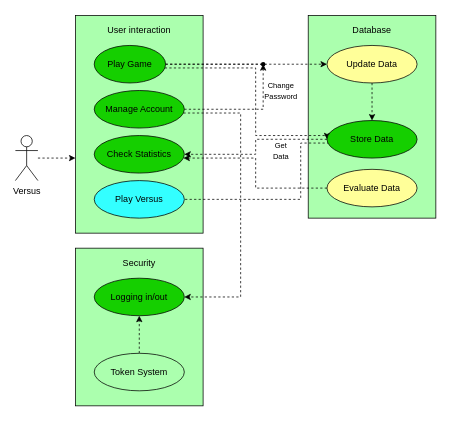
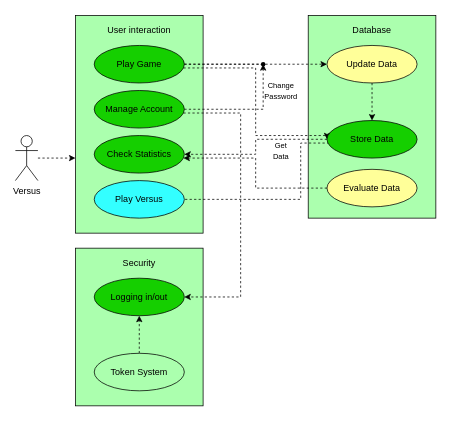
node "Play Game": size 71x38 -> 90x38
